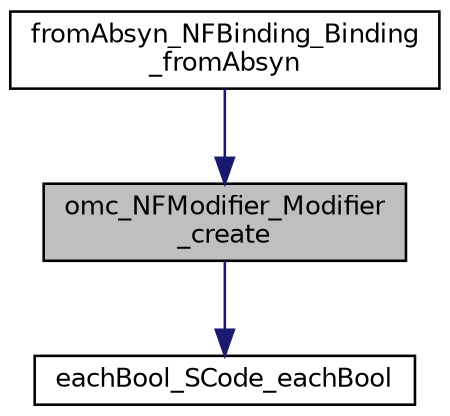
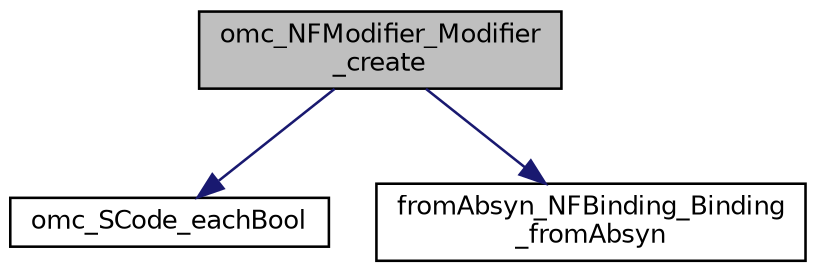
edge "fromAbsyn_NFBinding_Binding _fromAbsyn" -> "omc_NFModifier_Modifier _create": reversed
node "eachBool_SCode_eachBool": label "eachBool_SCode_eachBool" -> "omc_SCode_eachBool"
